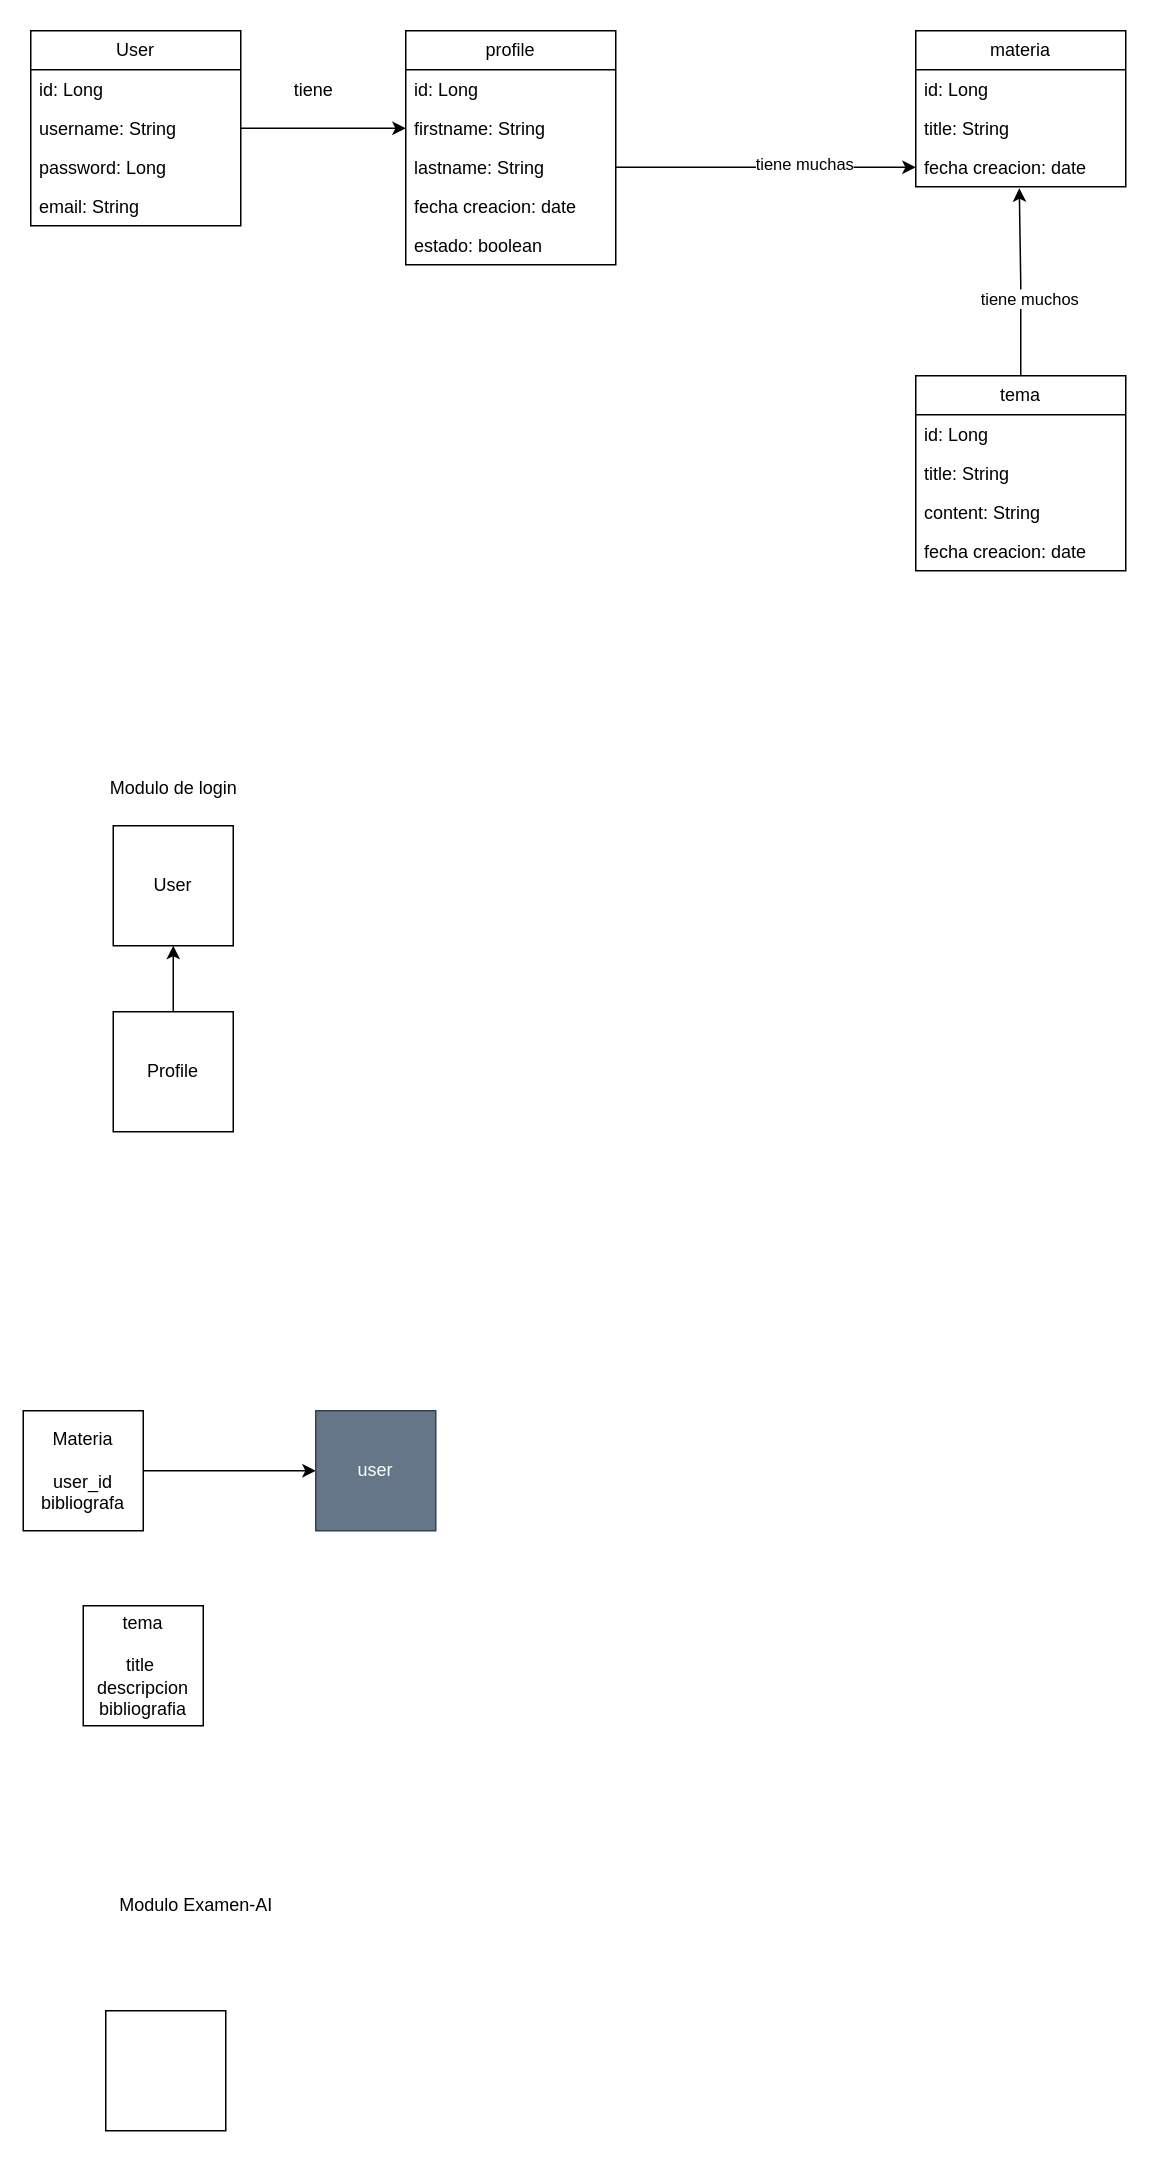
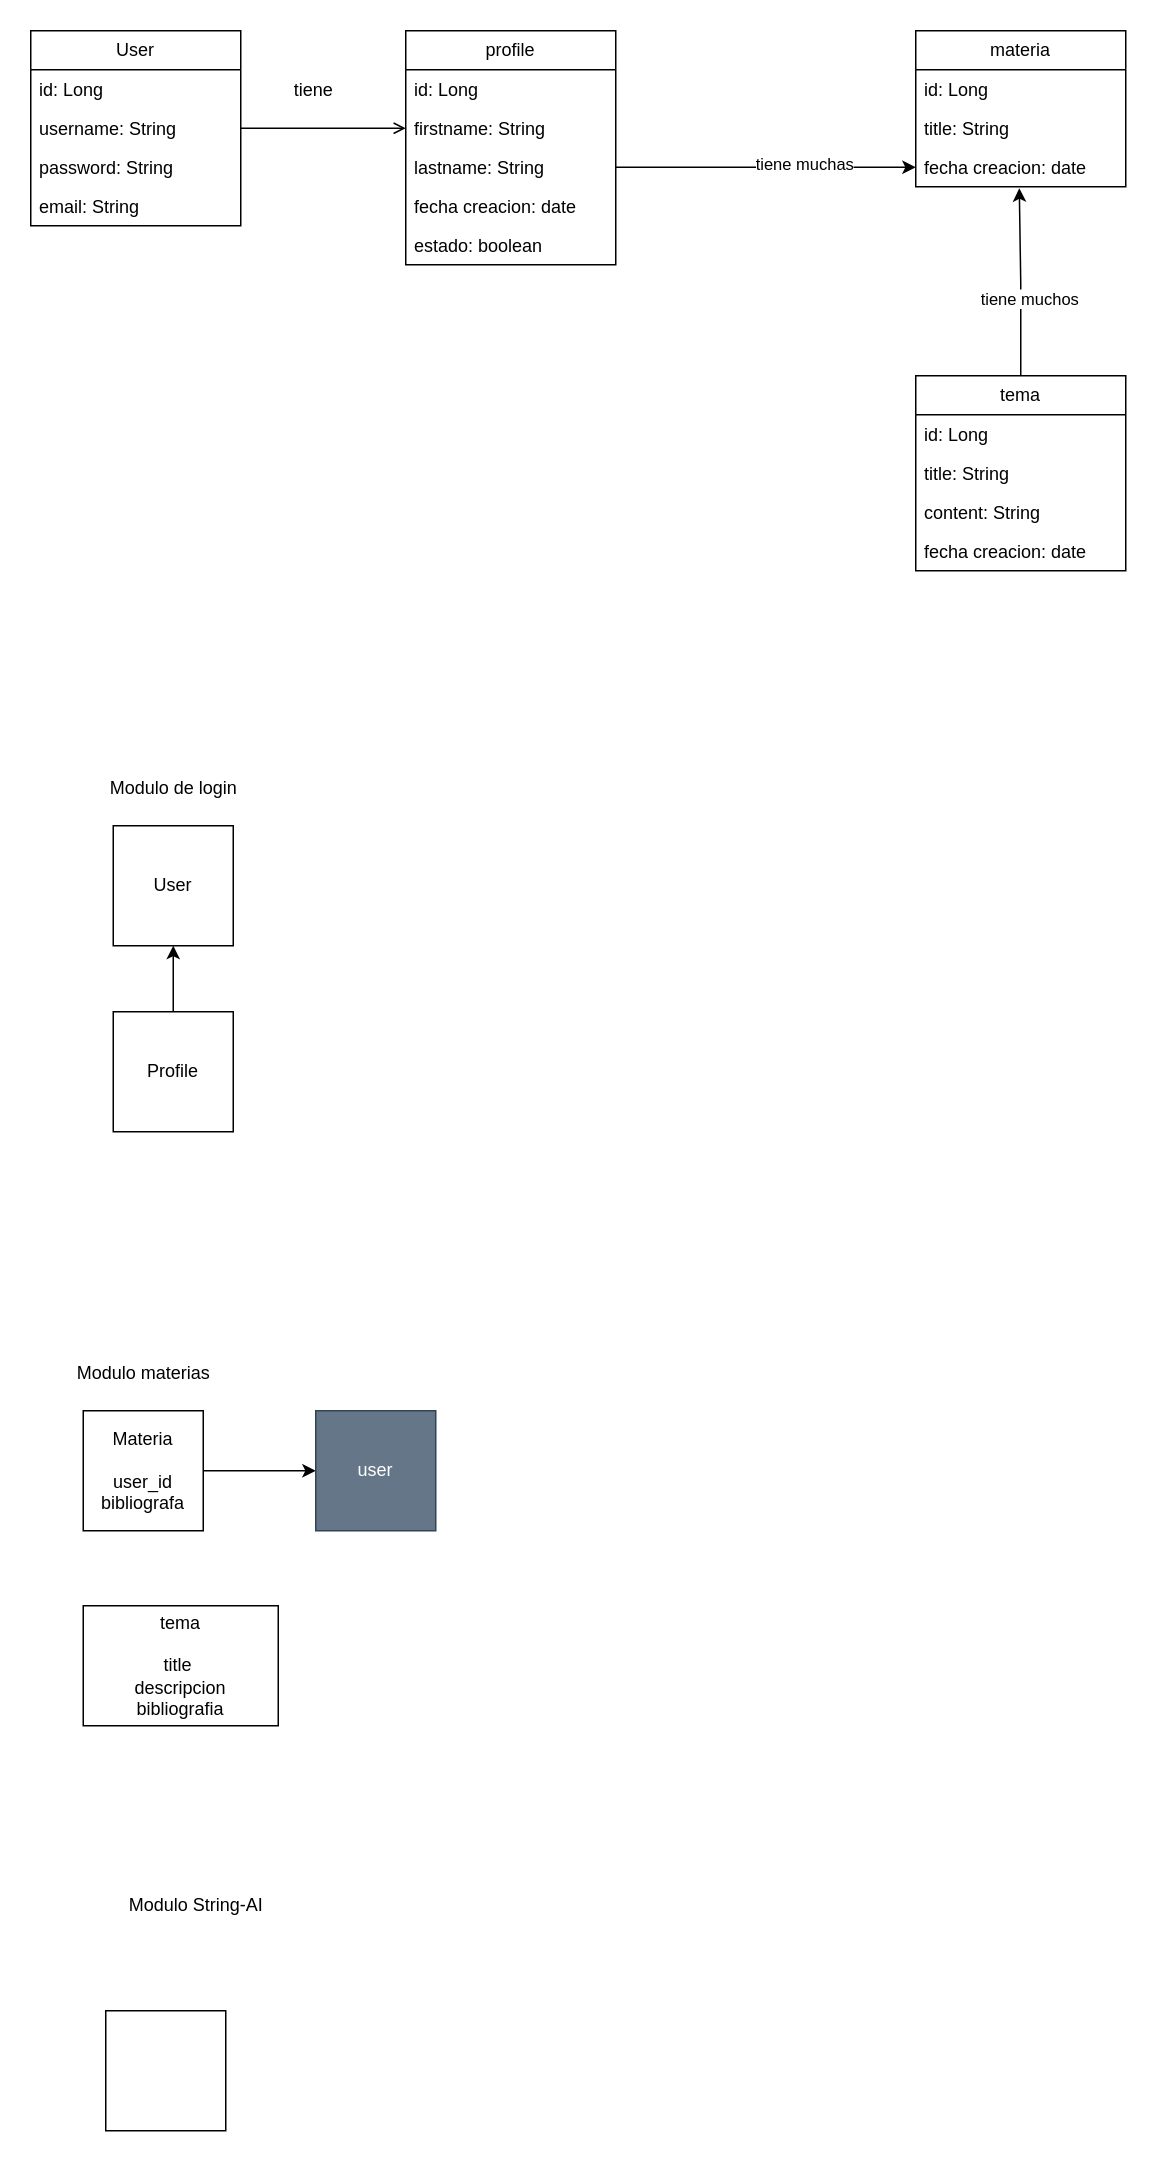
edge "username: String" -> "firstname: String": arrowhead classic -> open
node "password: Long": label "password: Long" -> "password: String"
node "Modulo materias": added
node "Materia user_id bibliografa": moved (83, 1471) -> (143, 1471)
node "tema title descripcion bibliografia": size 120x120 -> 195x120
node "Modulo Examen-AI": label "Modulo Examen-AI" -> "Modulo String-AI"
